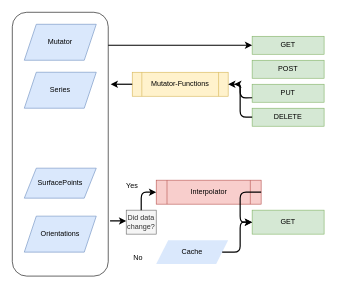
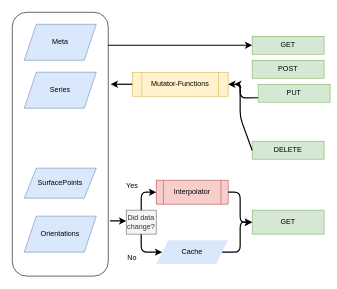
node "Mutator": label "Mutator" -> "Meta"
node "PUT": moved (288, 93) -> (294, 93)
node "DELETE": moved (288, 117) -> (288, 150)
node "Interpolator": size 105x24 -> 72x24
edge "Did data change?" -> "Cache": added
node "No": moved (138, 258) -> (132, 258)
